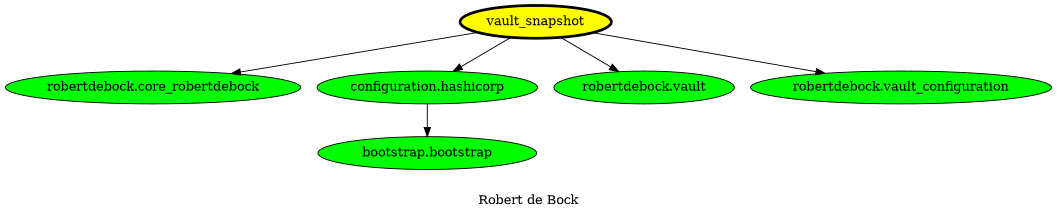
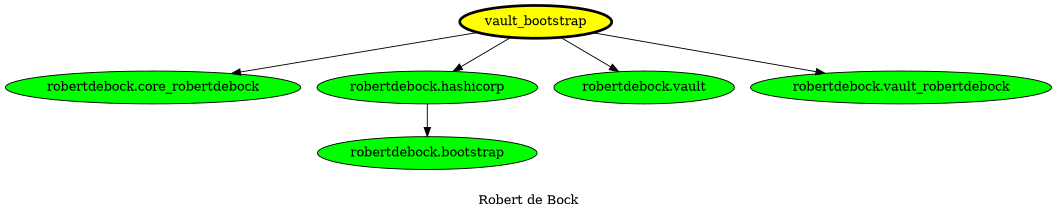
node "vault_snapshot": label "vault_snapshot" -> "vault_bootstrap"
node "configuration.hashicorp": label "configuration.hashicorp" -> "robertdebock.hashicorp"
node "robertdebock.vault_configuration": label "robertdebock.vault_configuration" -> "robertdebock.vault_robertdebock"
node "bootstrap.bootstrap": label "bootstrap.bootstrap" -> "robertdebock.bootstrap"
